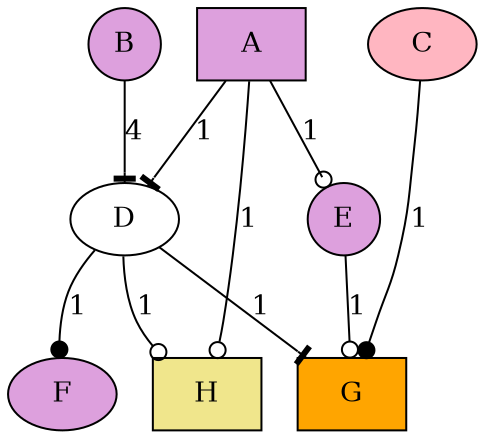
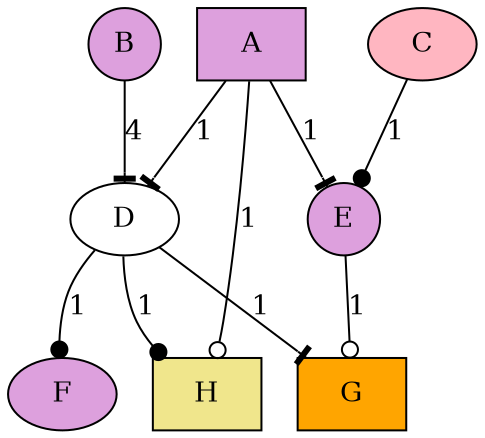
edge "A" -> "E": arrowhead odot -> tee
edge "C" -> "G": now "C" -> "E"
edge "D" -> "H": arrowhead odot -> dot
